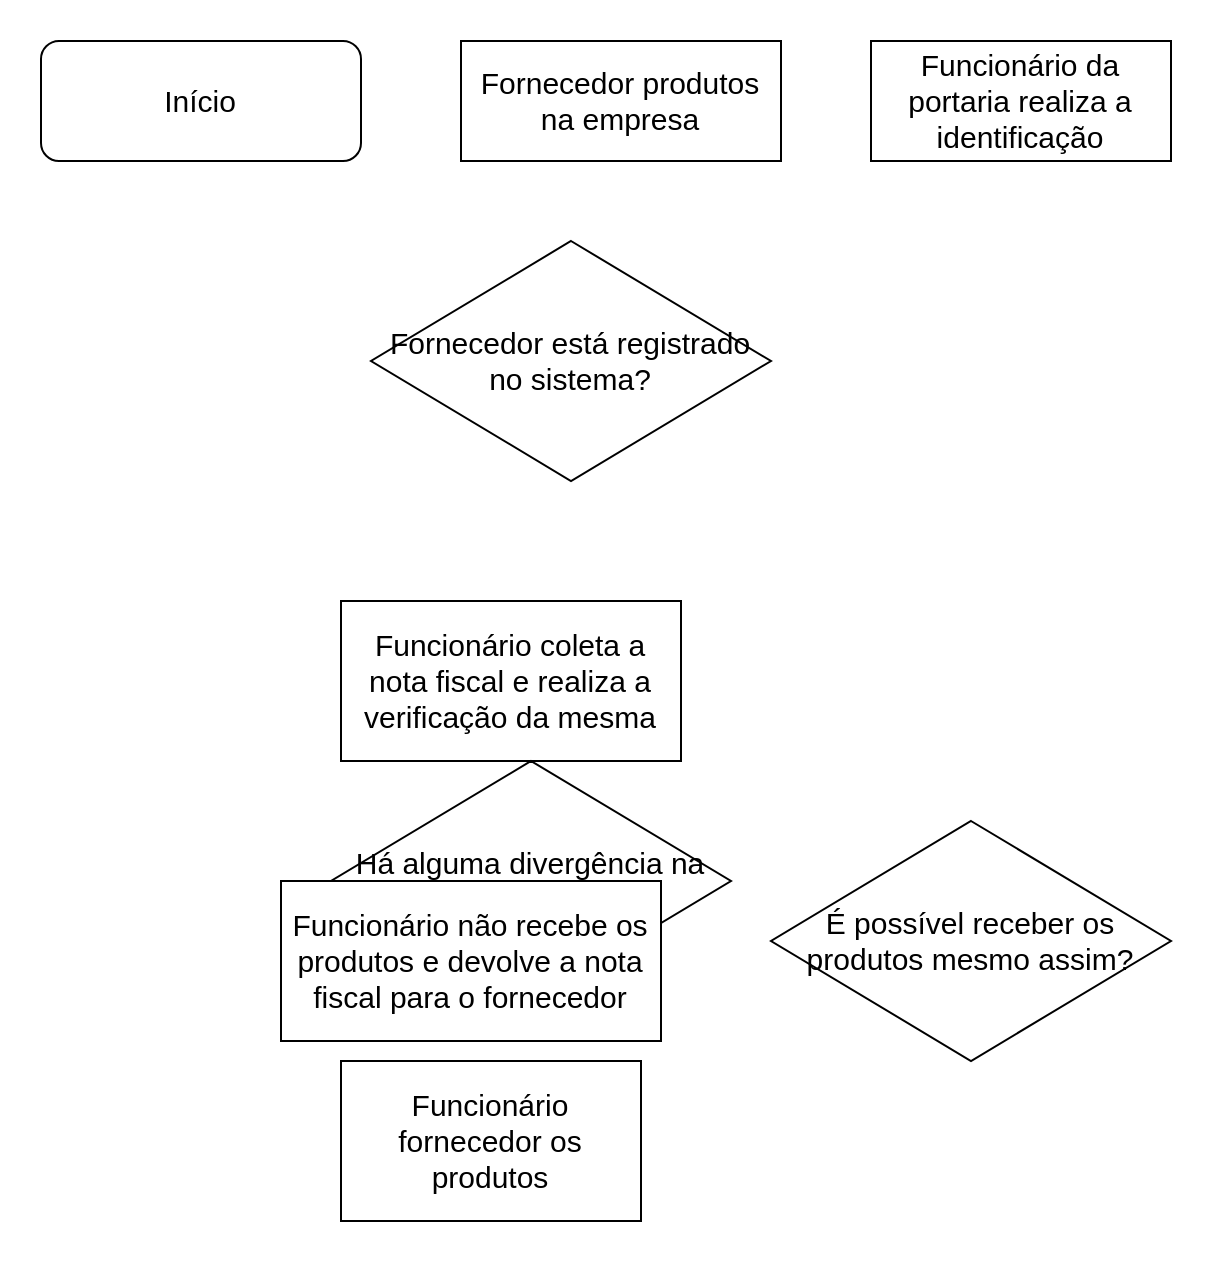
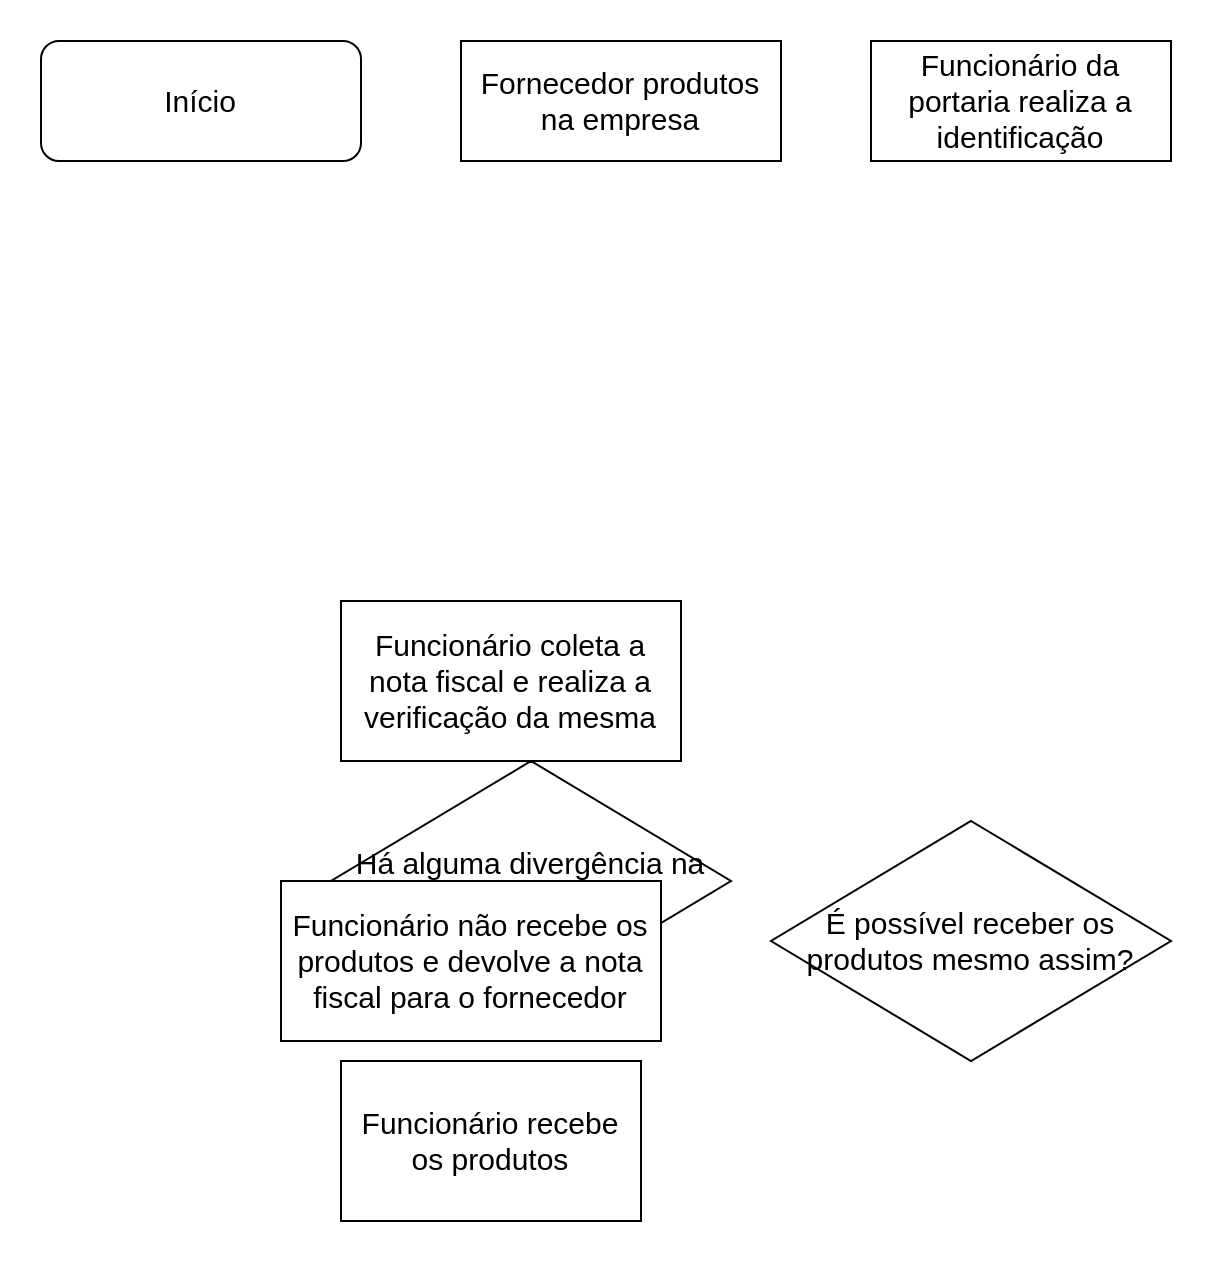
node "Fornecedor está registrado no sistema?": removed
node "Funcionário fornecedor os produtos": label "Funcionário fornecedor os produtos" -> "Funcionário recebe os produtos"
